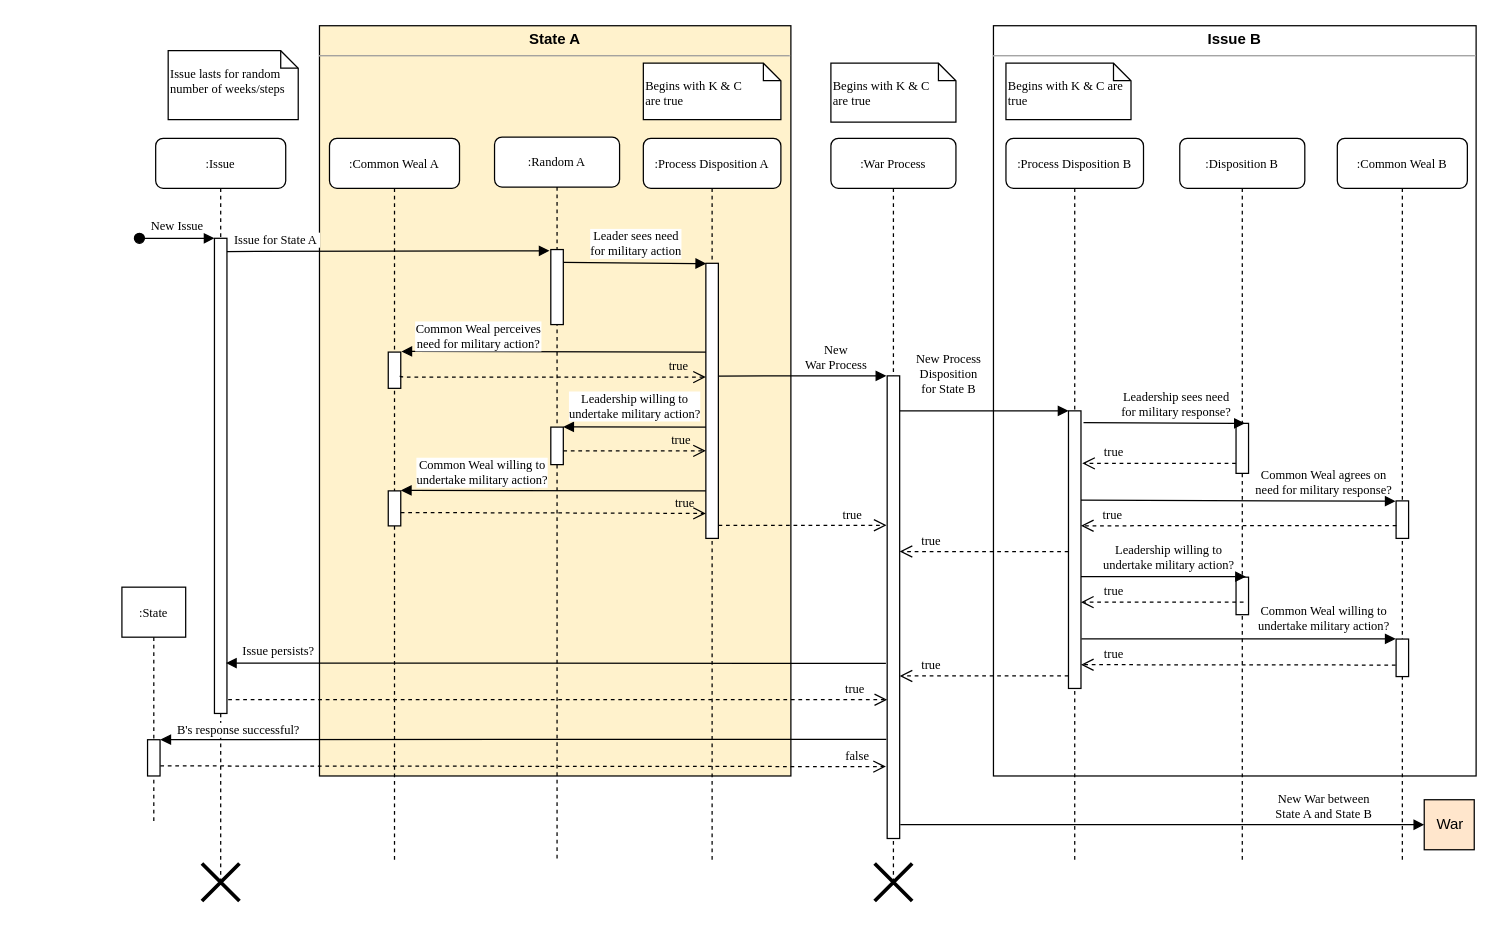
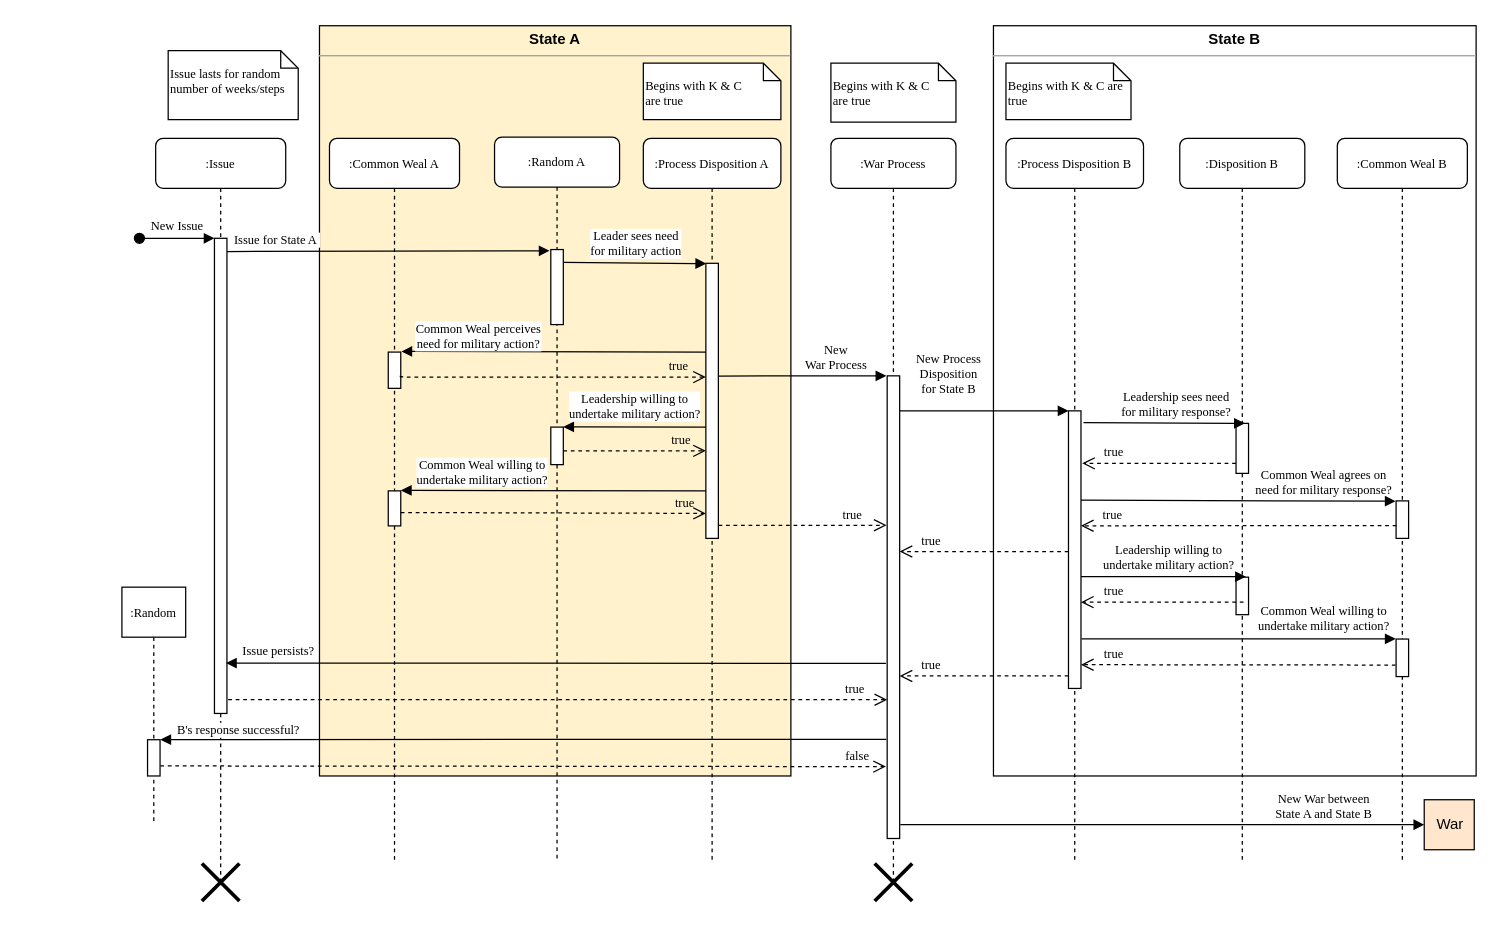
node "Issue B": label "Issue B" -> "State B"
node ":State": label ":State" -> ":Random"
